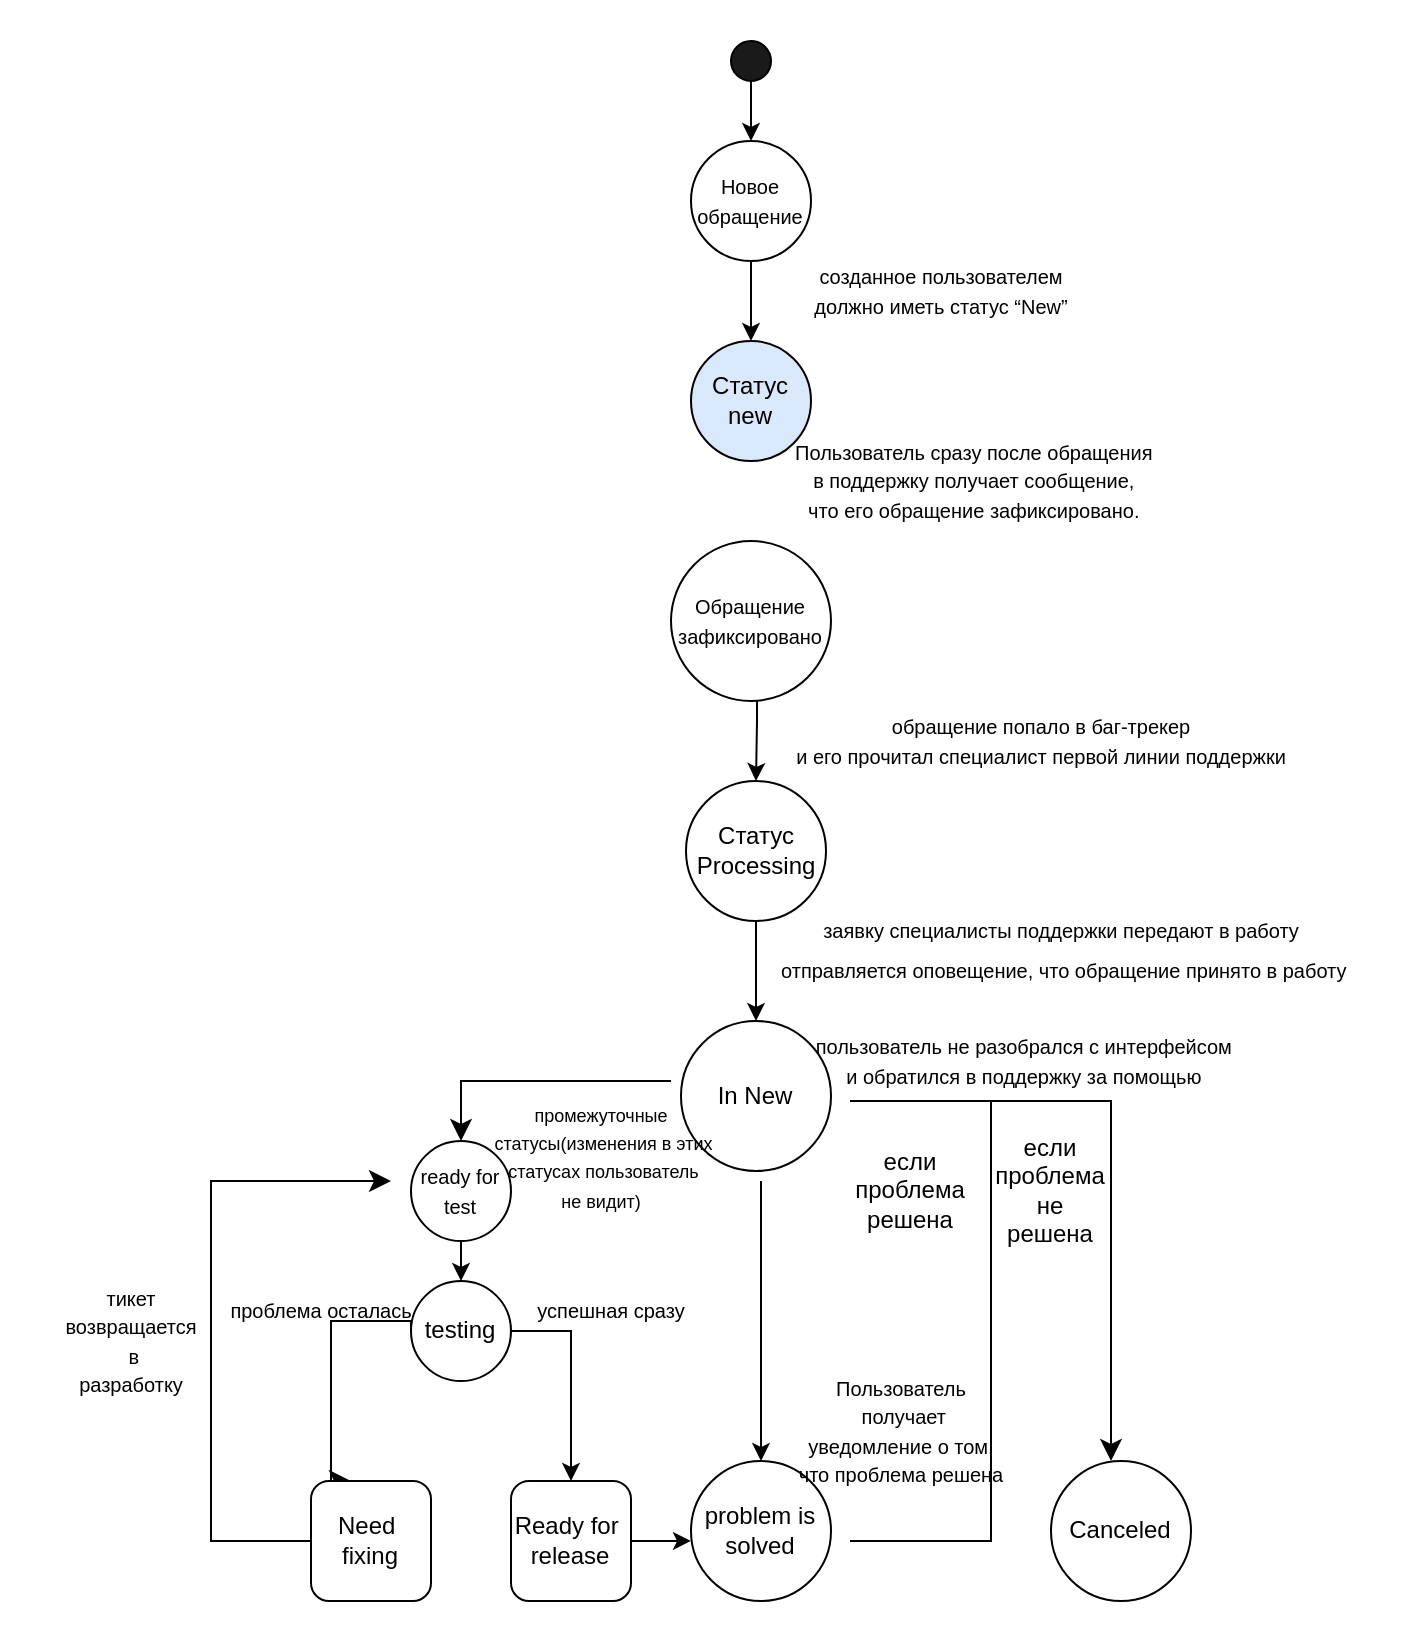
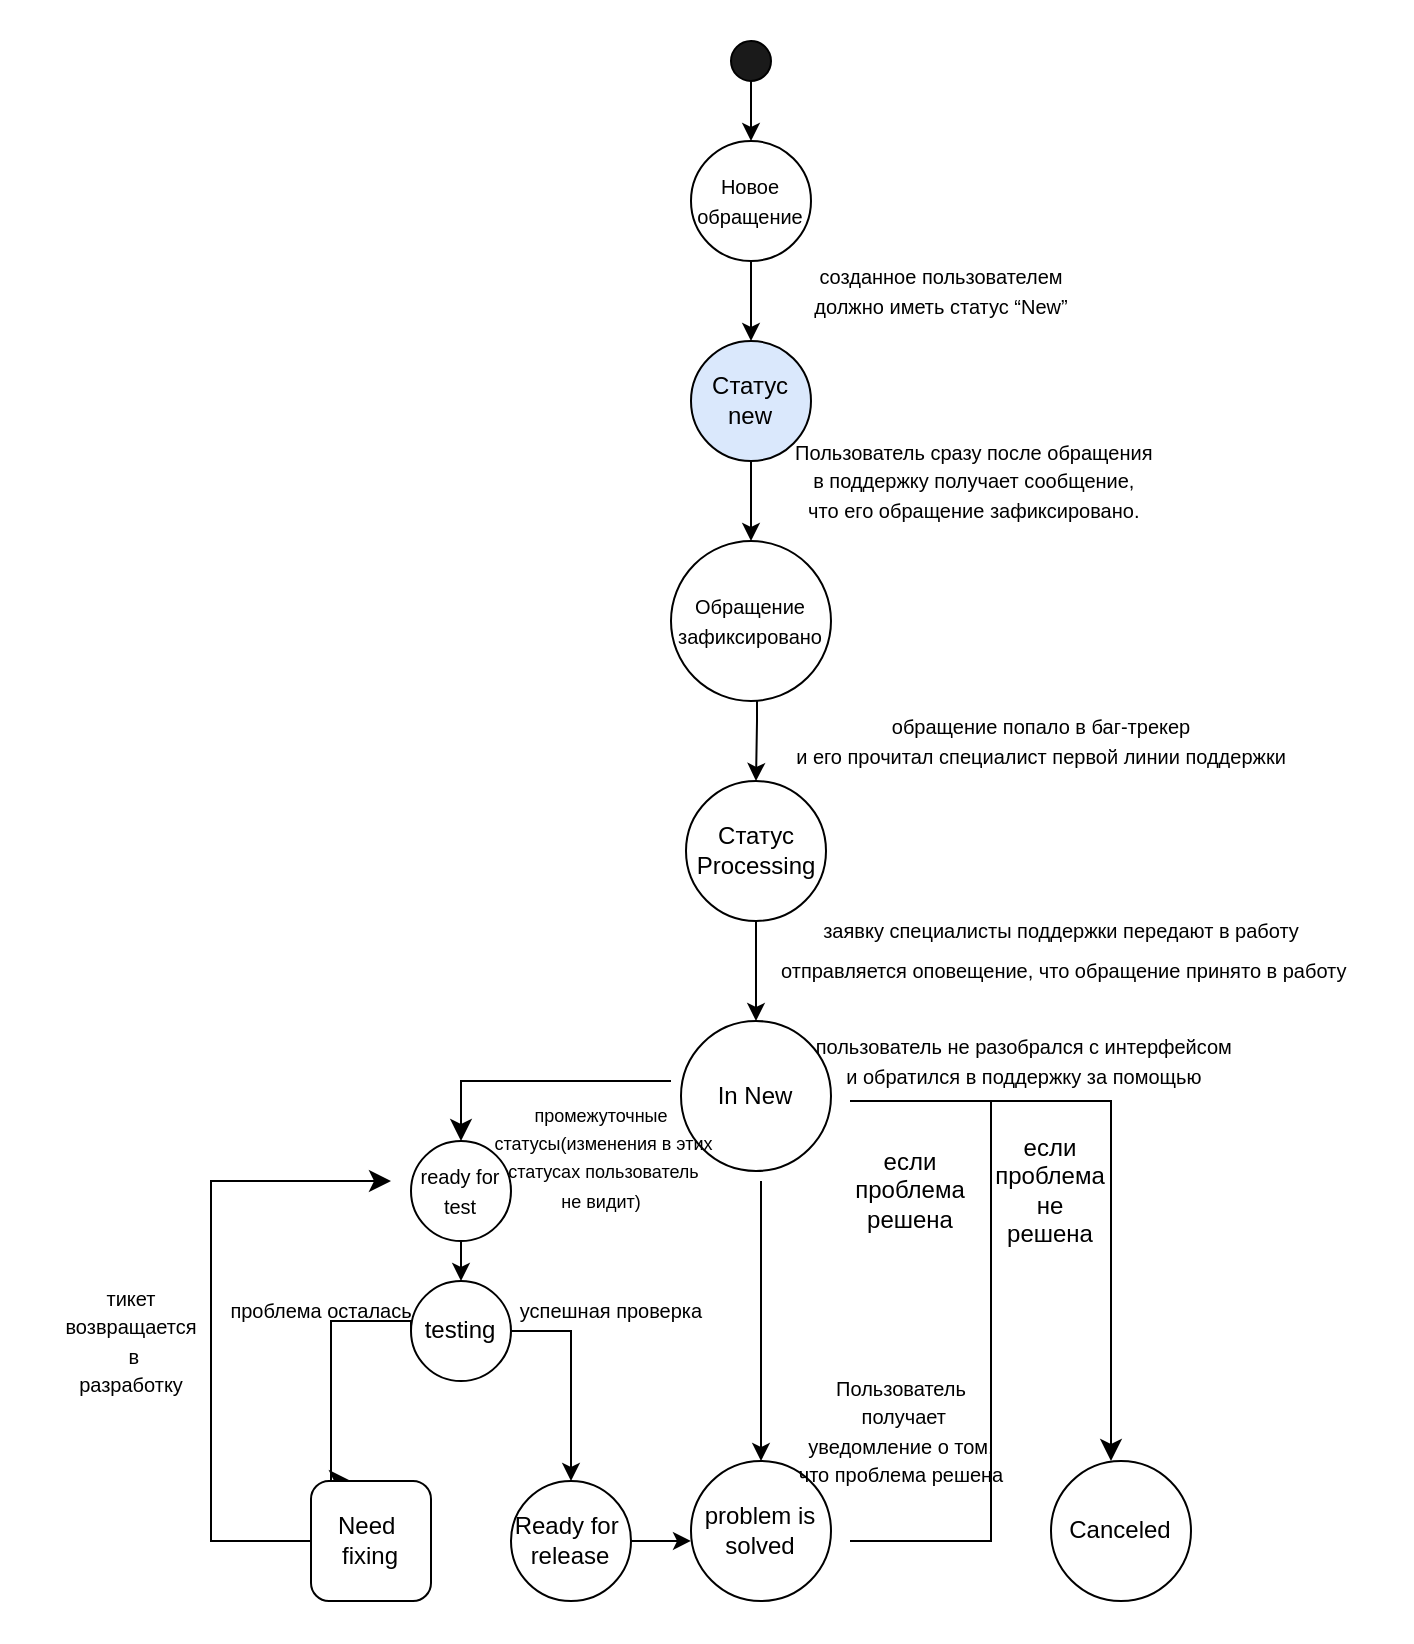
edge "Статус new" -> "Обращение зафиксировано": added
node "успешная сразу": label "успешная сразу" -> "успешная проверка"
node "Ready for release": shape rounded rectangle -> ellipse
